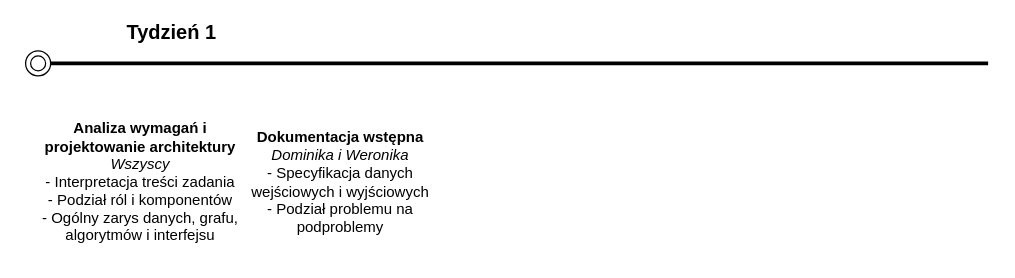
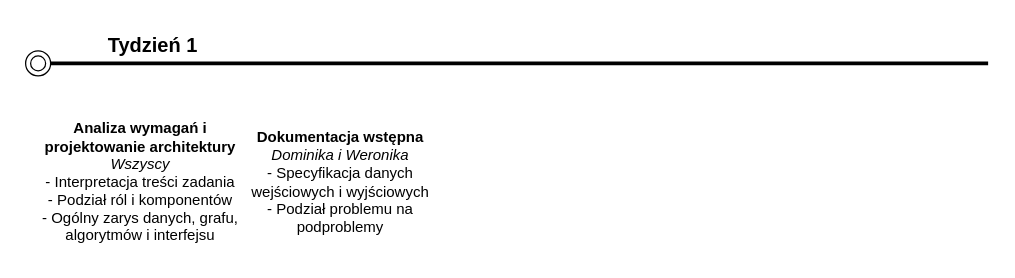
node "Tydzień 1": moved (172, 32) -> (153, 44)
